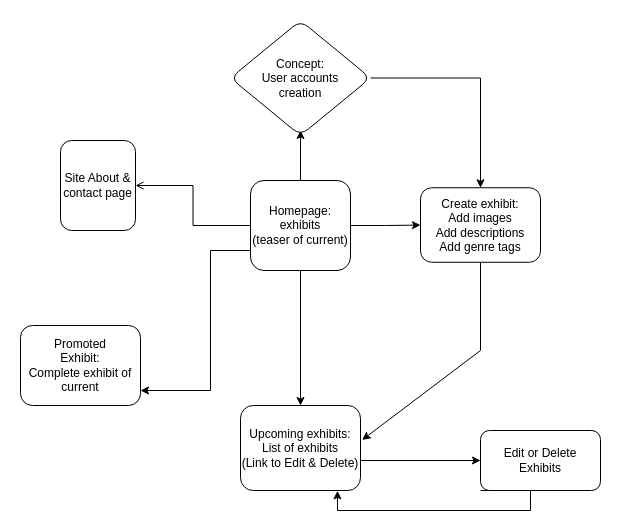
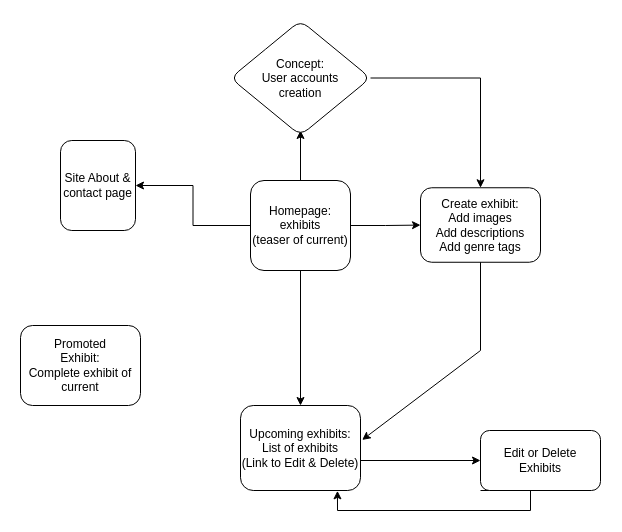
edge "Homepage: exhibits (teaser of current)" -> "Site About & contact page": arrowhead open -> classic
edge "Homepage: exhibits (teaser of current)" -> "Promoted Exhibit: Complete exhibit of current": removed
